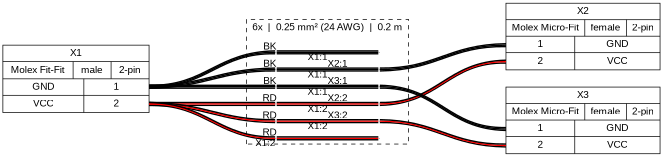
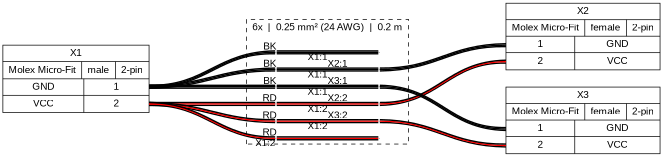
node "X1": text "Molex Fit-Fit" -> "Molex Micro-Fit"
